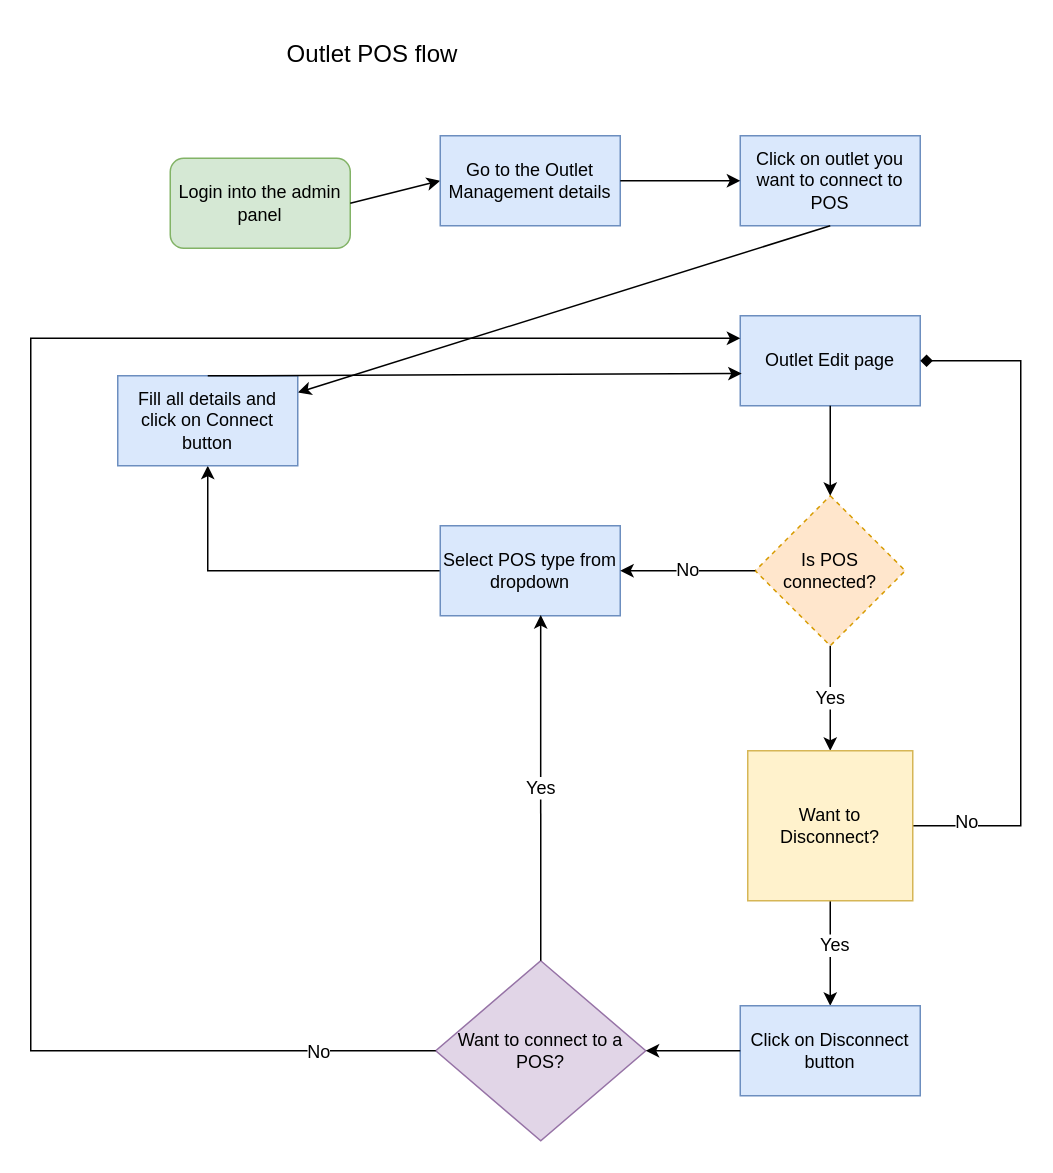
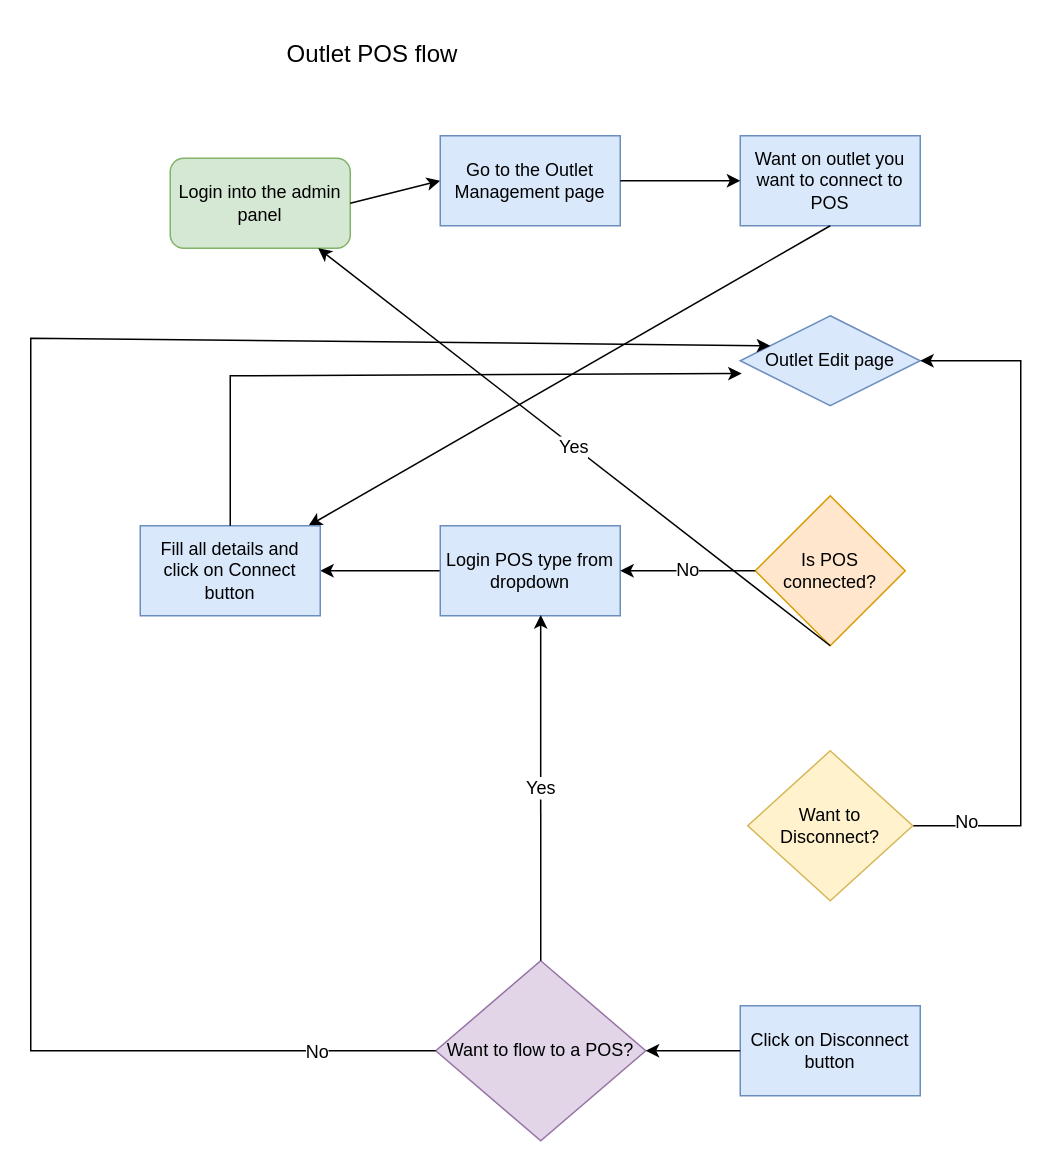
node "Go to the Outlet Management details": label "Go to the Outlet Management details" -> "Go to the Outlet Management page"
node "Click on outlet you want to connect to POS": label "Click on outlet you want to connect to POS" -> "Want on outlet you want to connect to POS"
node "Outlet Edit page": shape rectangle -> diamond
edge "Want to Disconnect?" -> "Outlet Edit page": arrowhead diamond -> classic
node "Fill all details and click on Connect button": moved (208, 421) -> (230, 571)
edge "Outlet Edit page" -> "Is POS connected?": removed
node "Select POS type from dropdown": label "Select POS type from dropdown" -> "Login POS type from dropdown"
node "Is POS connected?": style dashed -> solid
edge "Is POS connected?" -> "Want to Disconnect?": now "Is POS connected?" -> "Login into the admin panel"
node "Want to Disconnect?": shape rectangle -> diamond
edge "Want to Disconnect?" -> "Click on Disconnect button": removed, label "Yes"
node "Want to connect to a POS?": label "Want to connect to a POS?" -> "Want to flow to a POS?"
